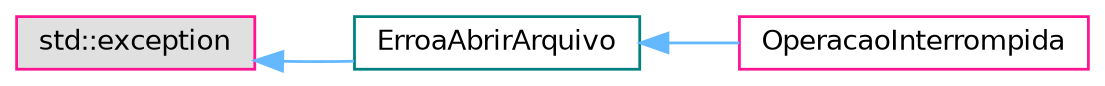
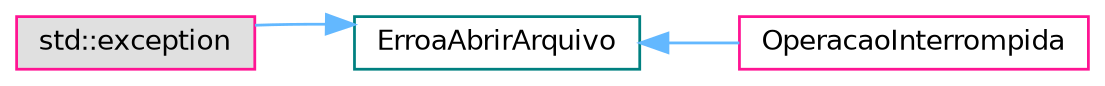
edge "ErroaAbrirArquivo" -> "std::exception": reversed
